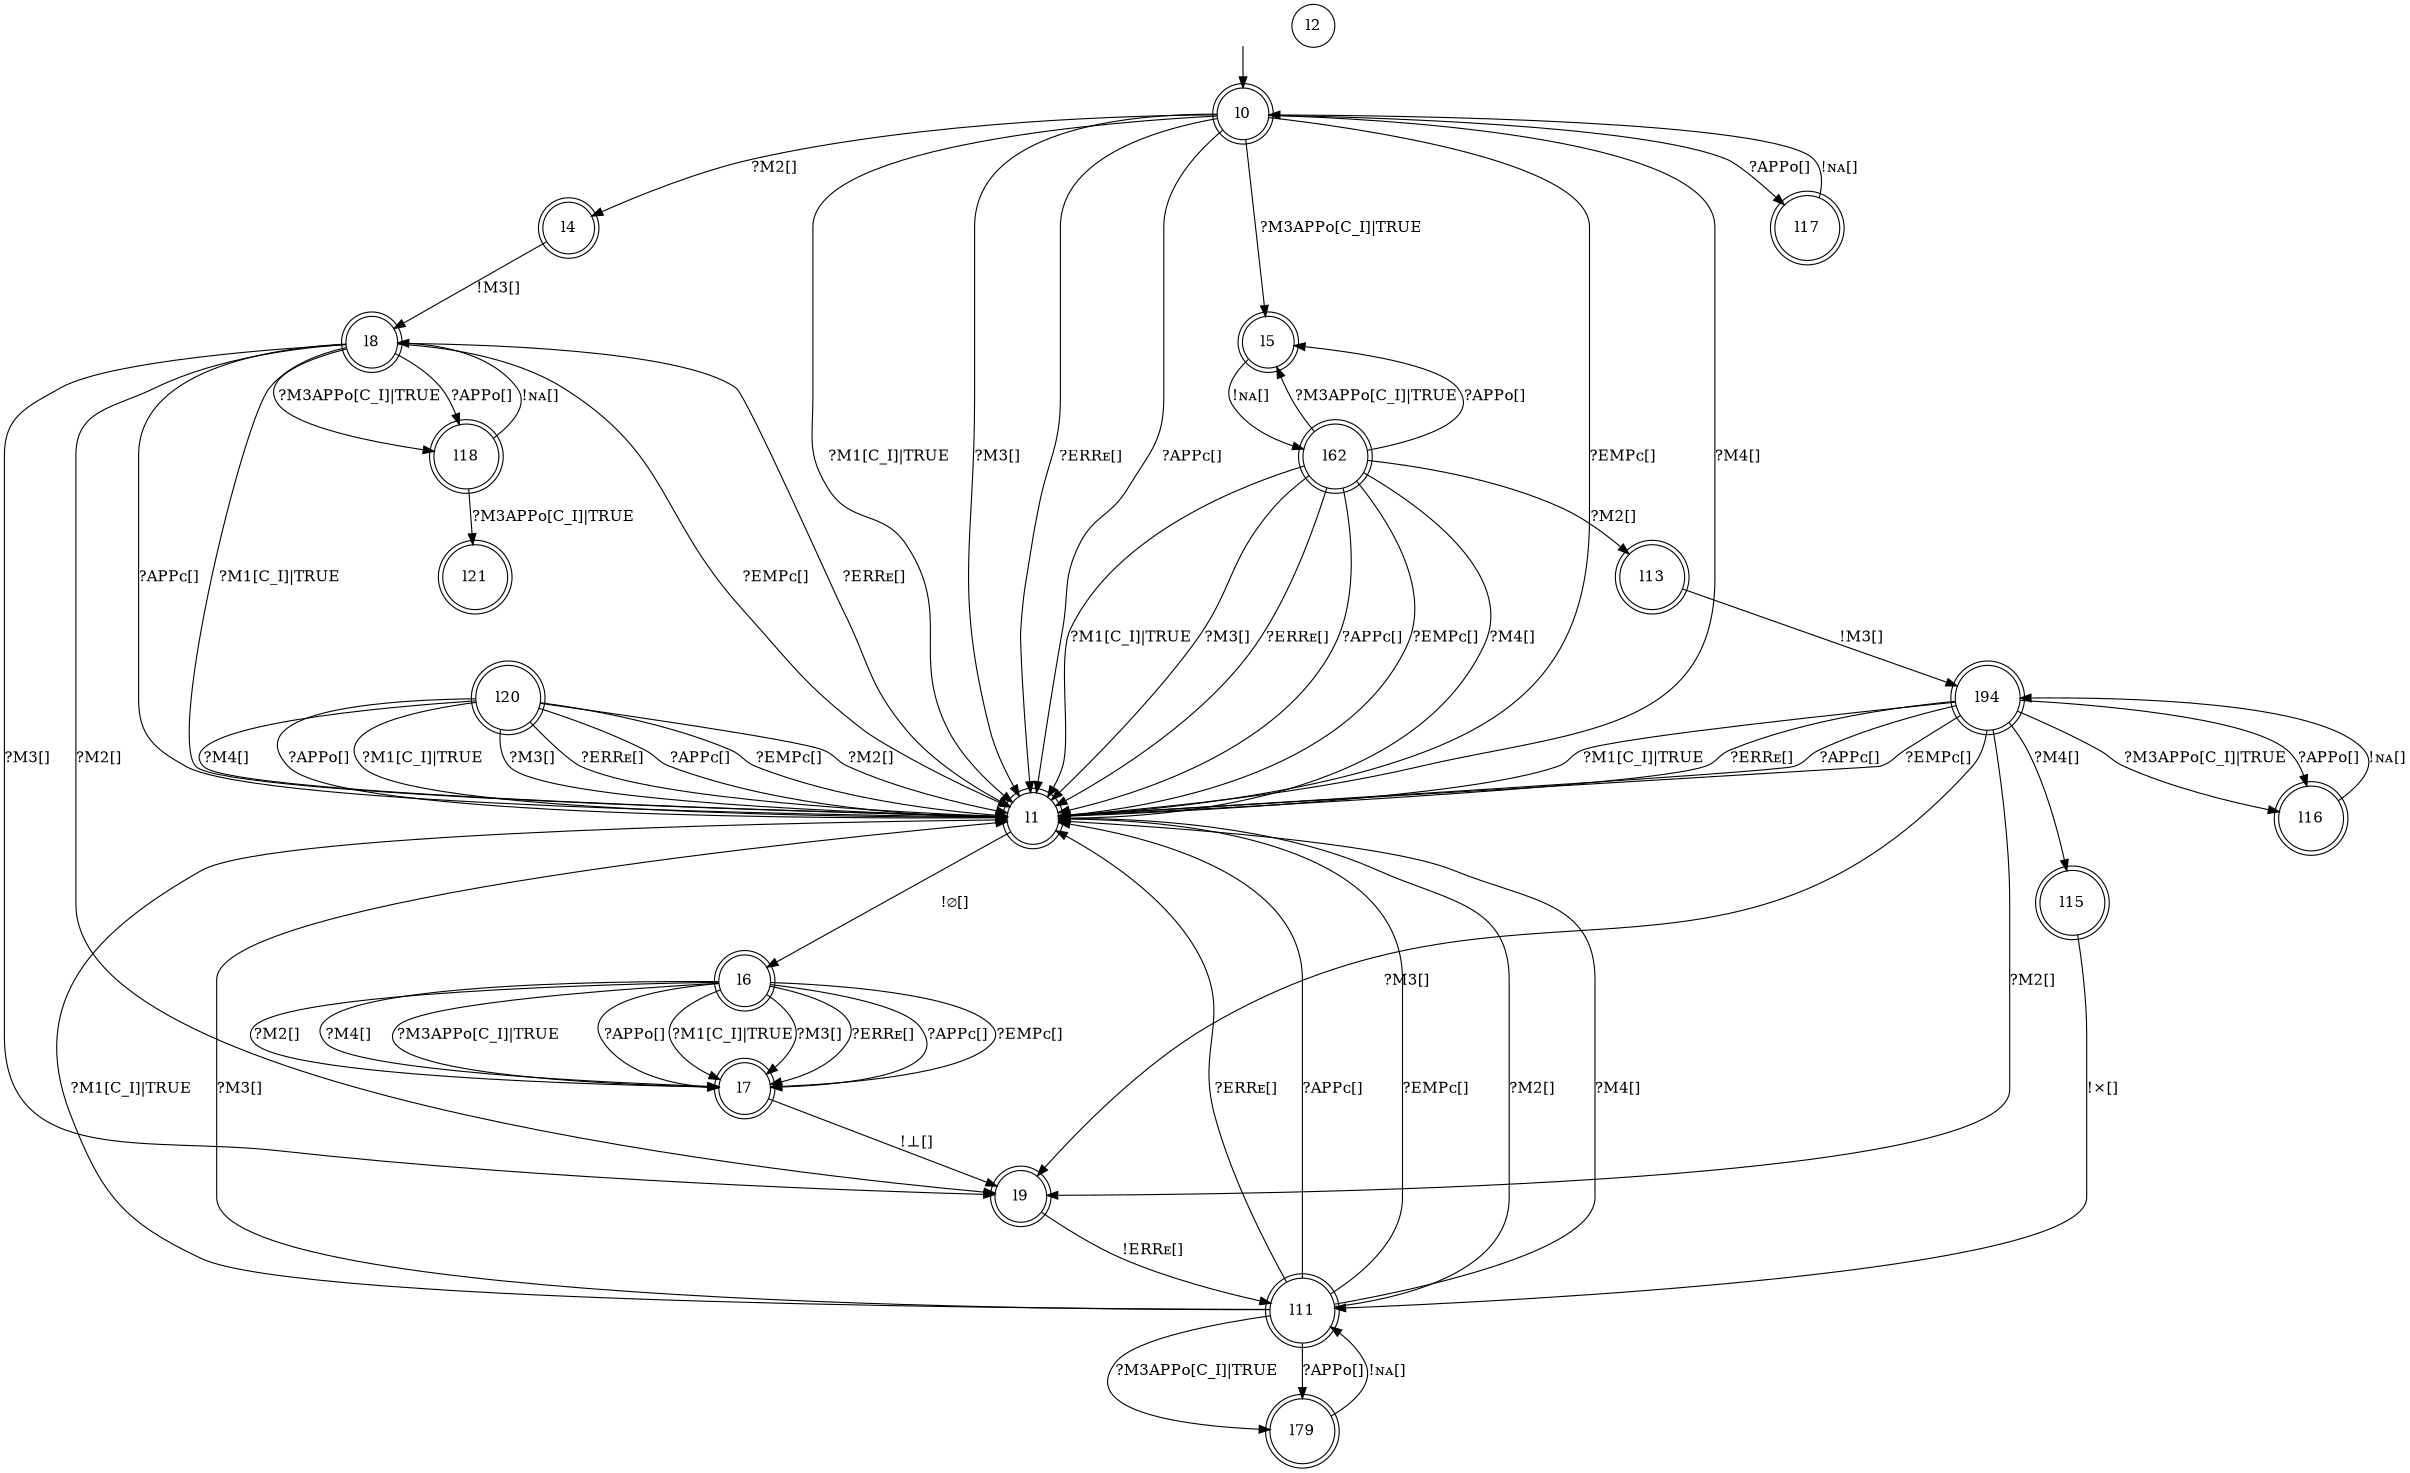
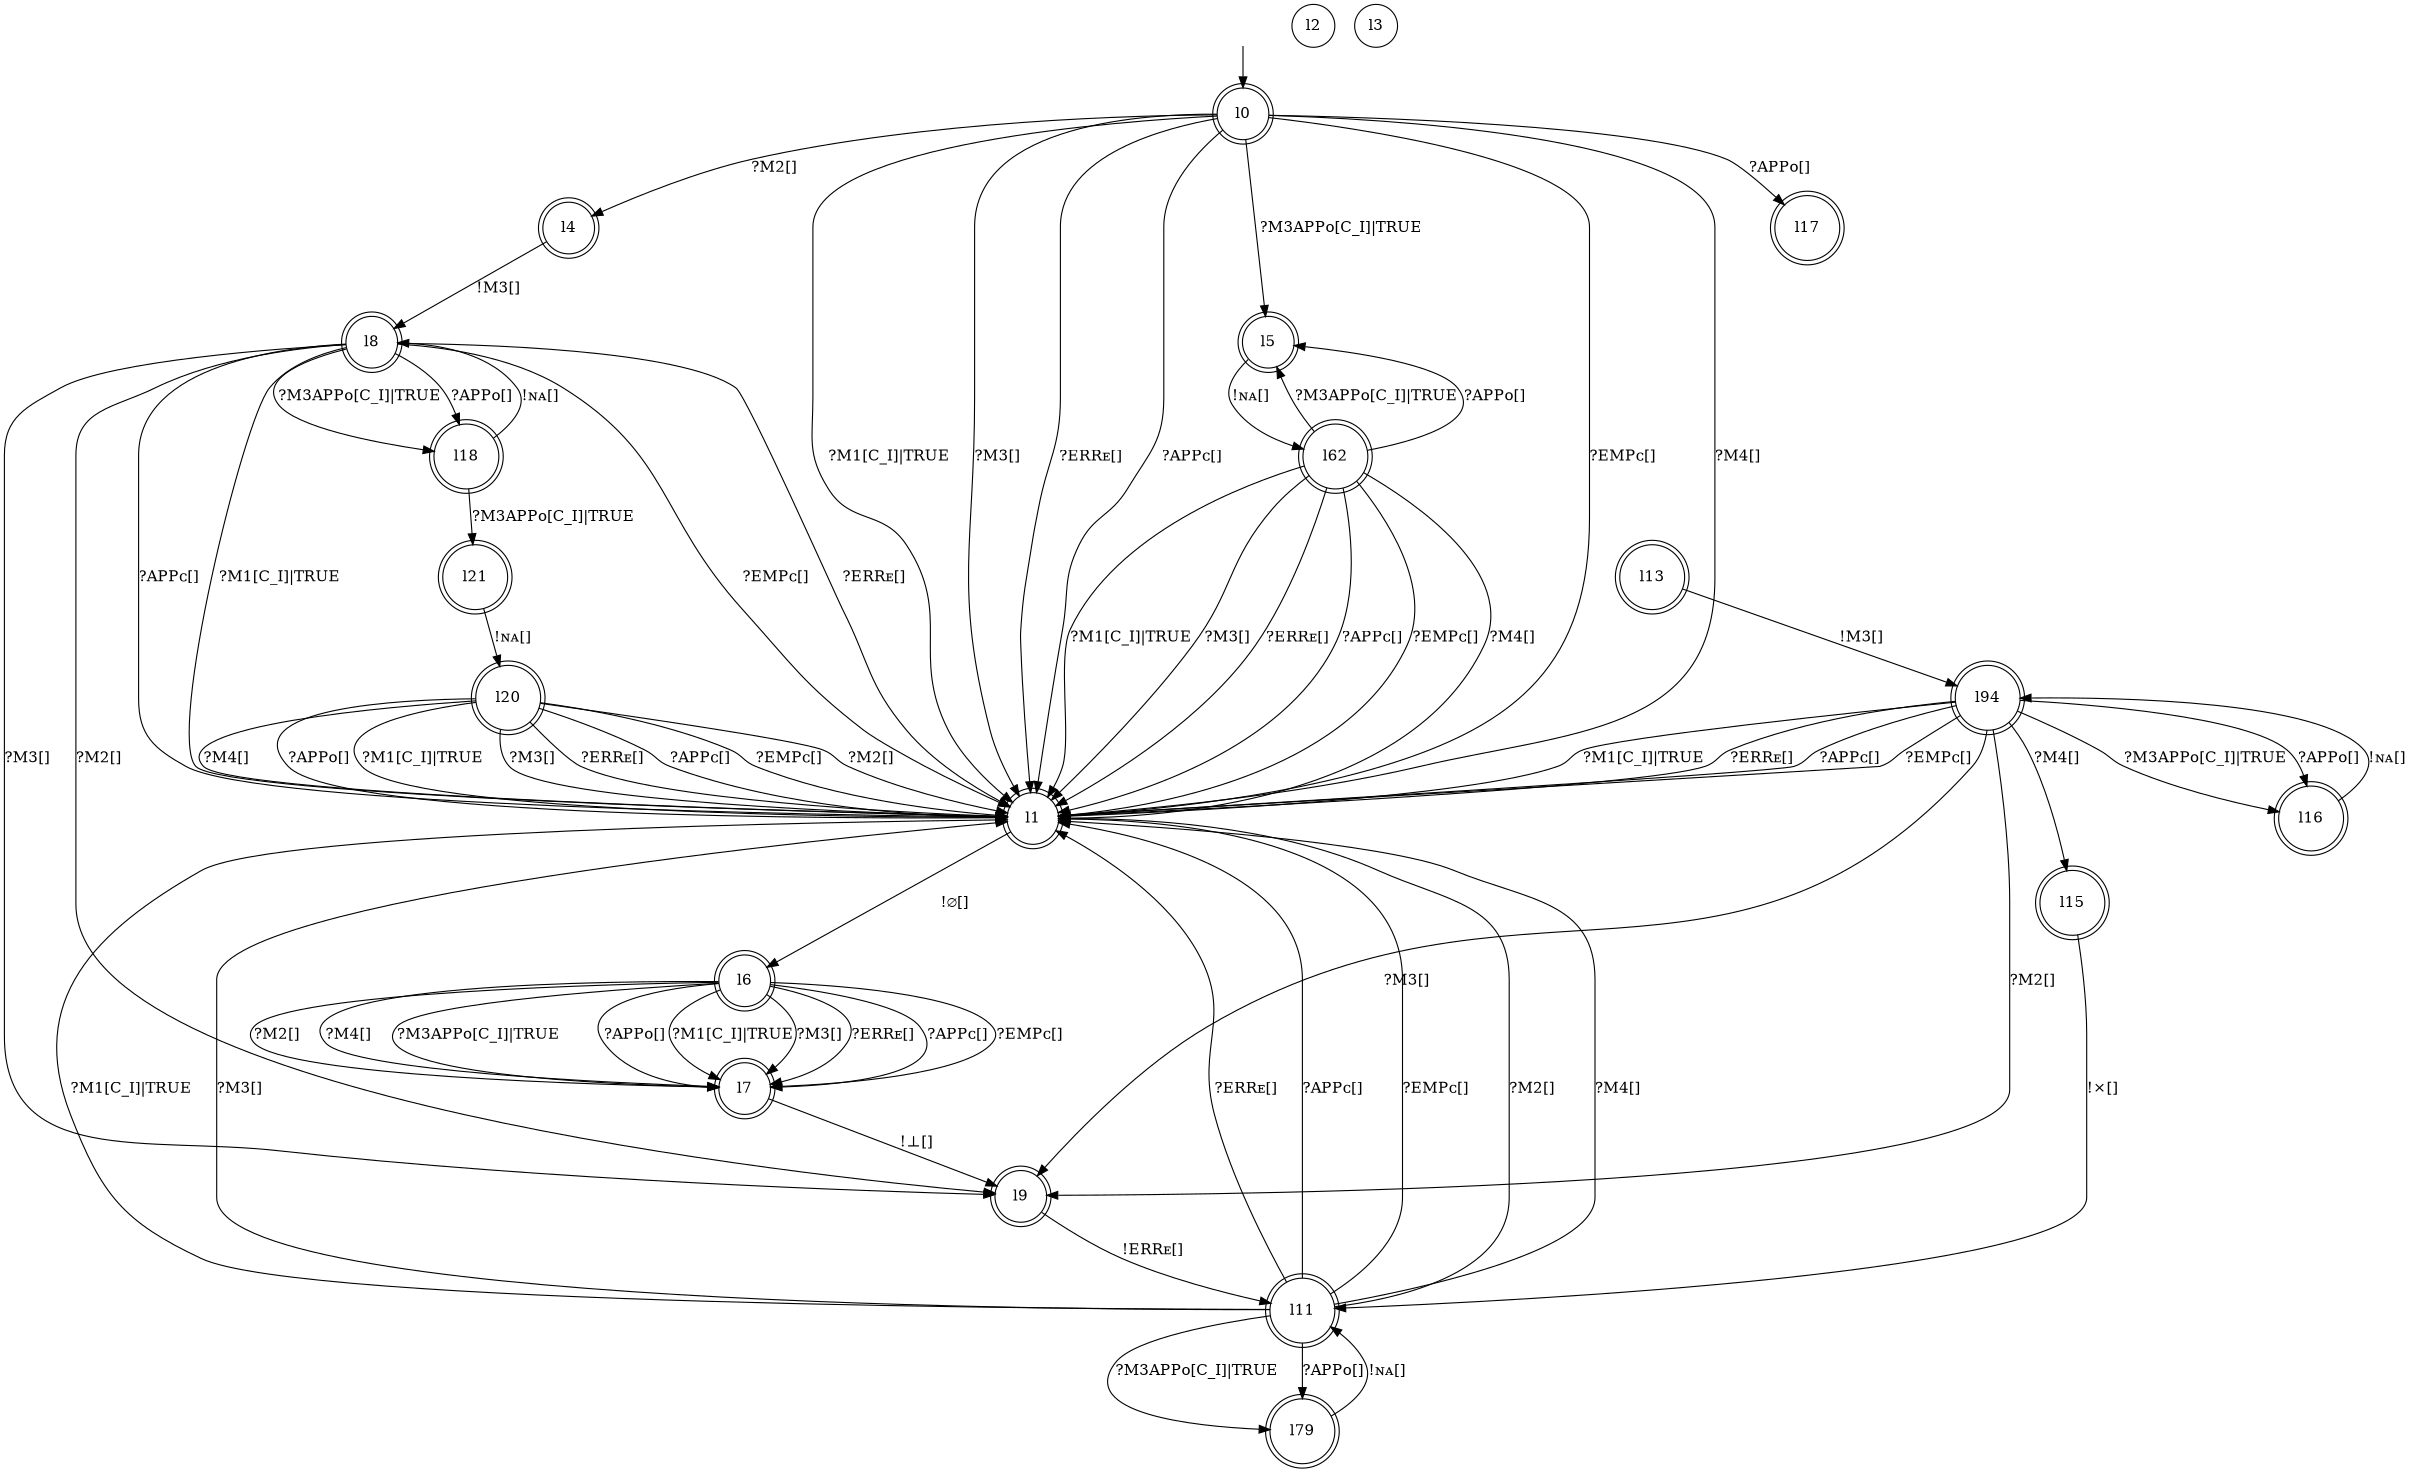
node "l3": added
edge "l17" -> "l0": removed, label "!ɴᴀ[]"
edge "l62" -> "l13": removed, label "?M2[]"
edge "l21" -> "l20": added, label "!ɴᴀ[]"
